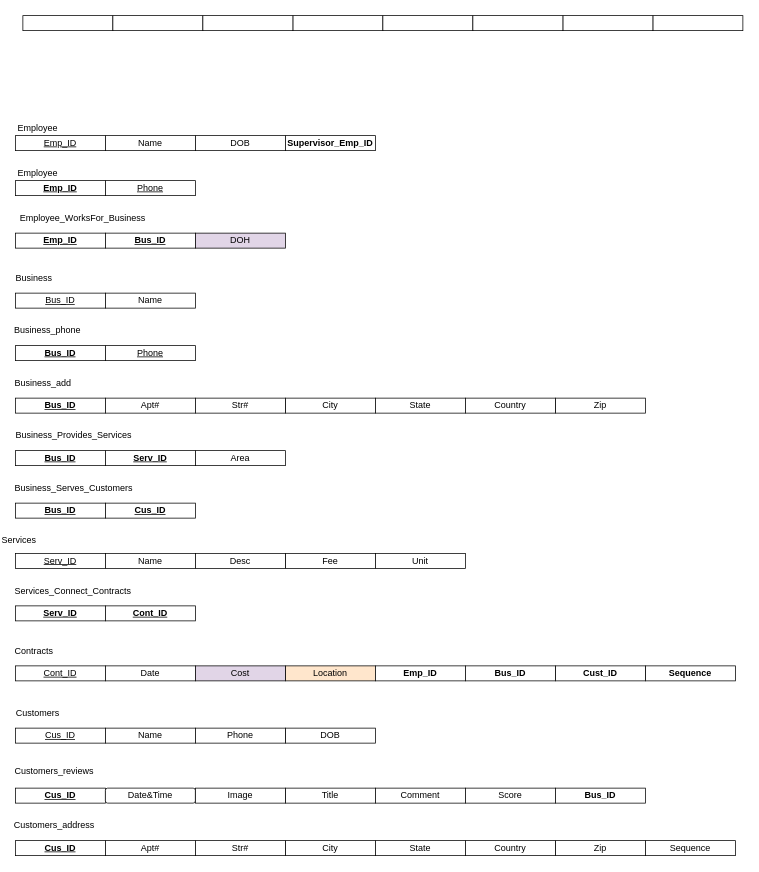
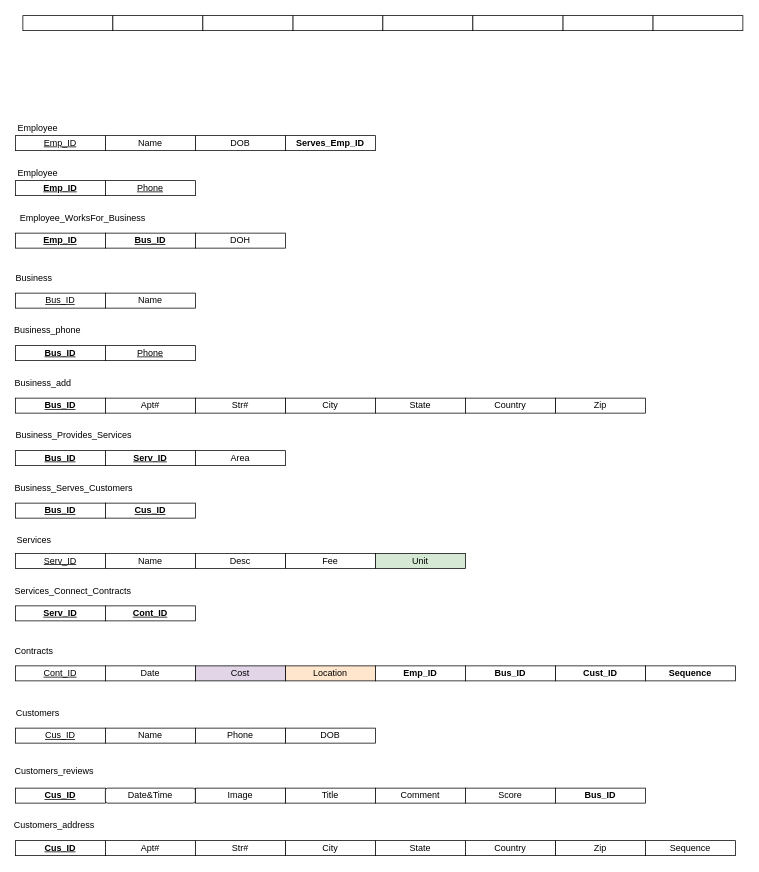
node "Supervisor_Emp_ID": label "Supervisor_Emp_ID" -> "Serves_Emp_ID"
node "DOH": fillcolor #e1d5e7 -> #ffffff
node "Services": moved (19, 540) -> (34, 540)
node "Unit": fillcolor #ffffff -> #d5e8d4
